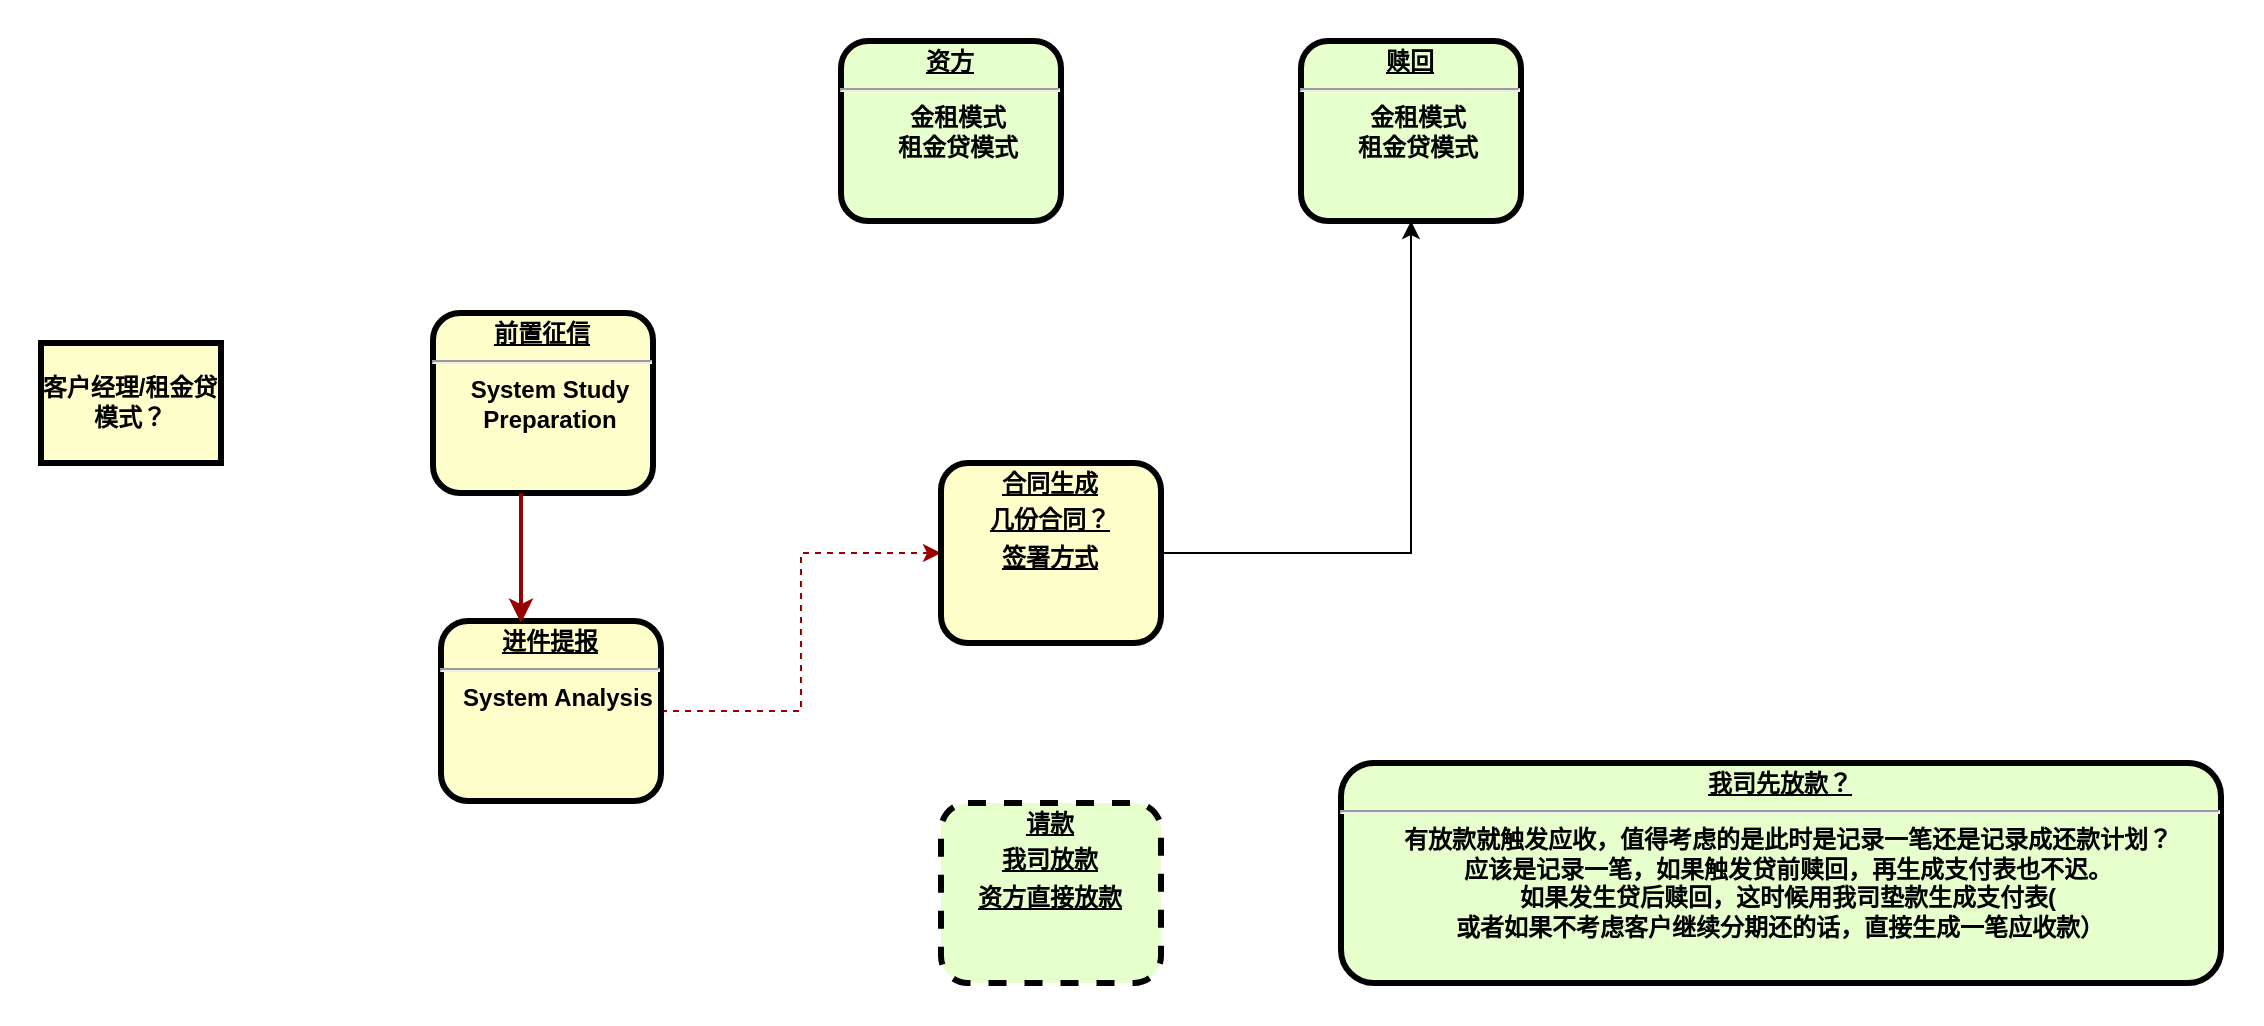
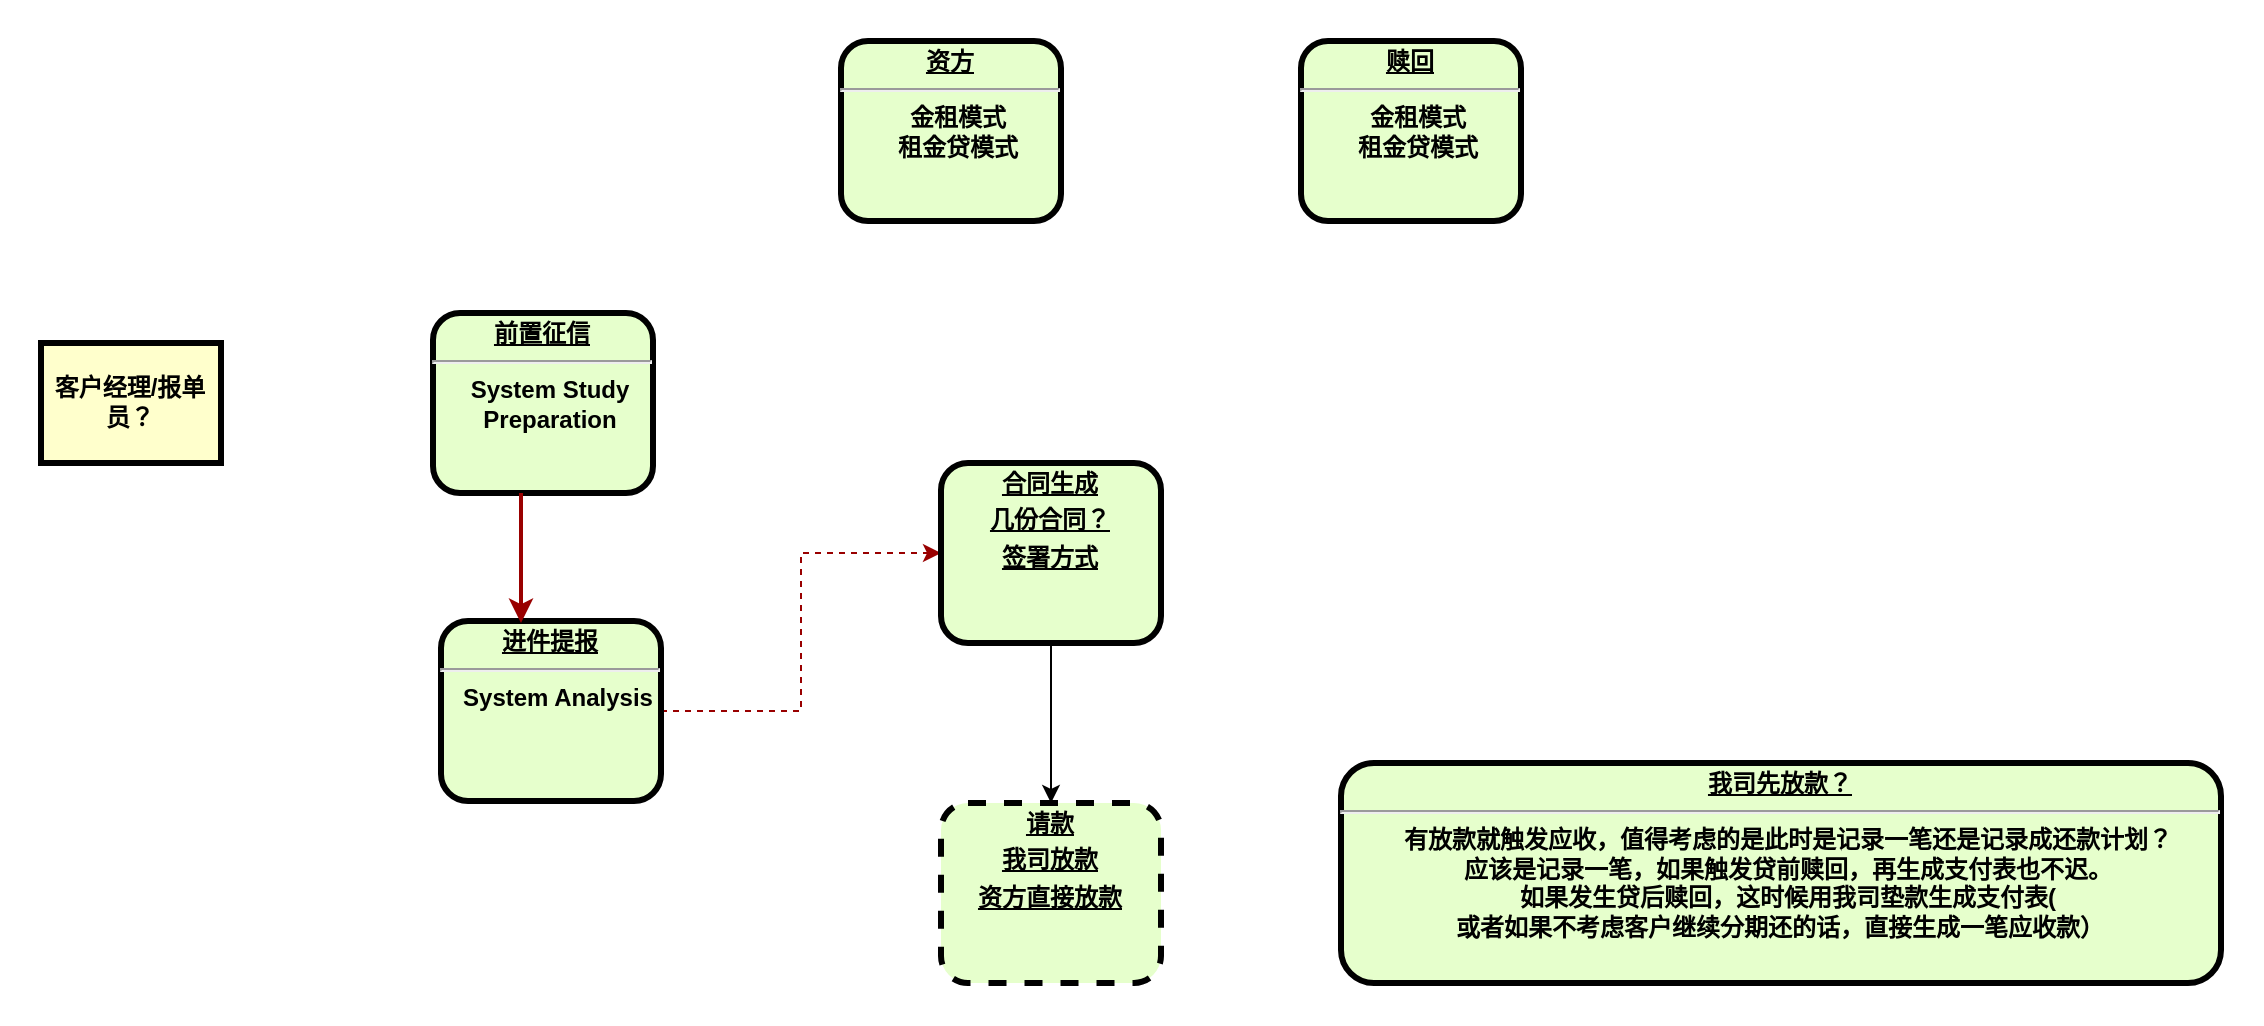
node "客户经理/租金贷模式？": label "客户经理/租金贷模式？" -> "客户经理/报单员？"
node "前置征信 System Study Preparation": fillcolor #ffffcc -> #e6ffcc
edge "合同生成 几份合同？ 签署方式" -> "赎回 金租模式 租金贷模式": now "合同生成 几份合同？ 签署方式" -> "请款 我司放款 资方直接放款"
node "合同生成 几份合同？ 签署方式": fillcolor #ffffcc -> #e6ffcc
node "进件提报 System Analysis": fillcolor #ffffcc -> #e6ffcc
